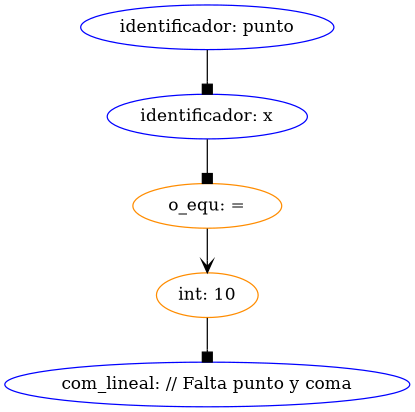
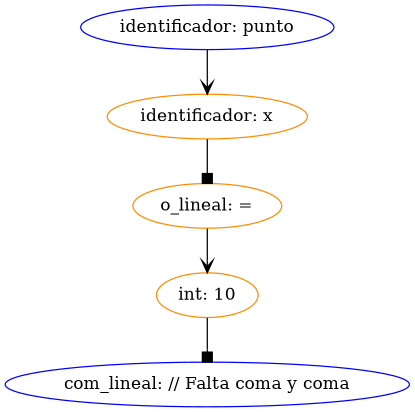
edge "identificador: punto" -> "identificador: x": arrowhead box -> vee
node "identificador: x": color blue -> darkorange
node "o_equ: =": label "o_equ: =" -> "o_lineal: ="
node "com_lineal: // Falta punto y coma": label "com_lineal: // Falta punto y coma" -> "com_lineal: // Falta coma y coma"
